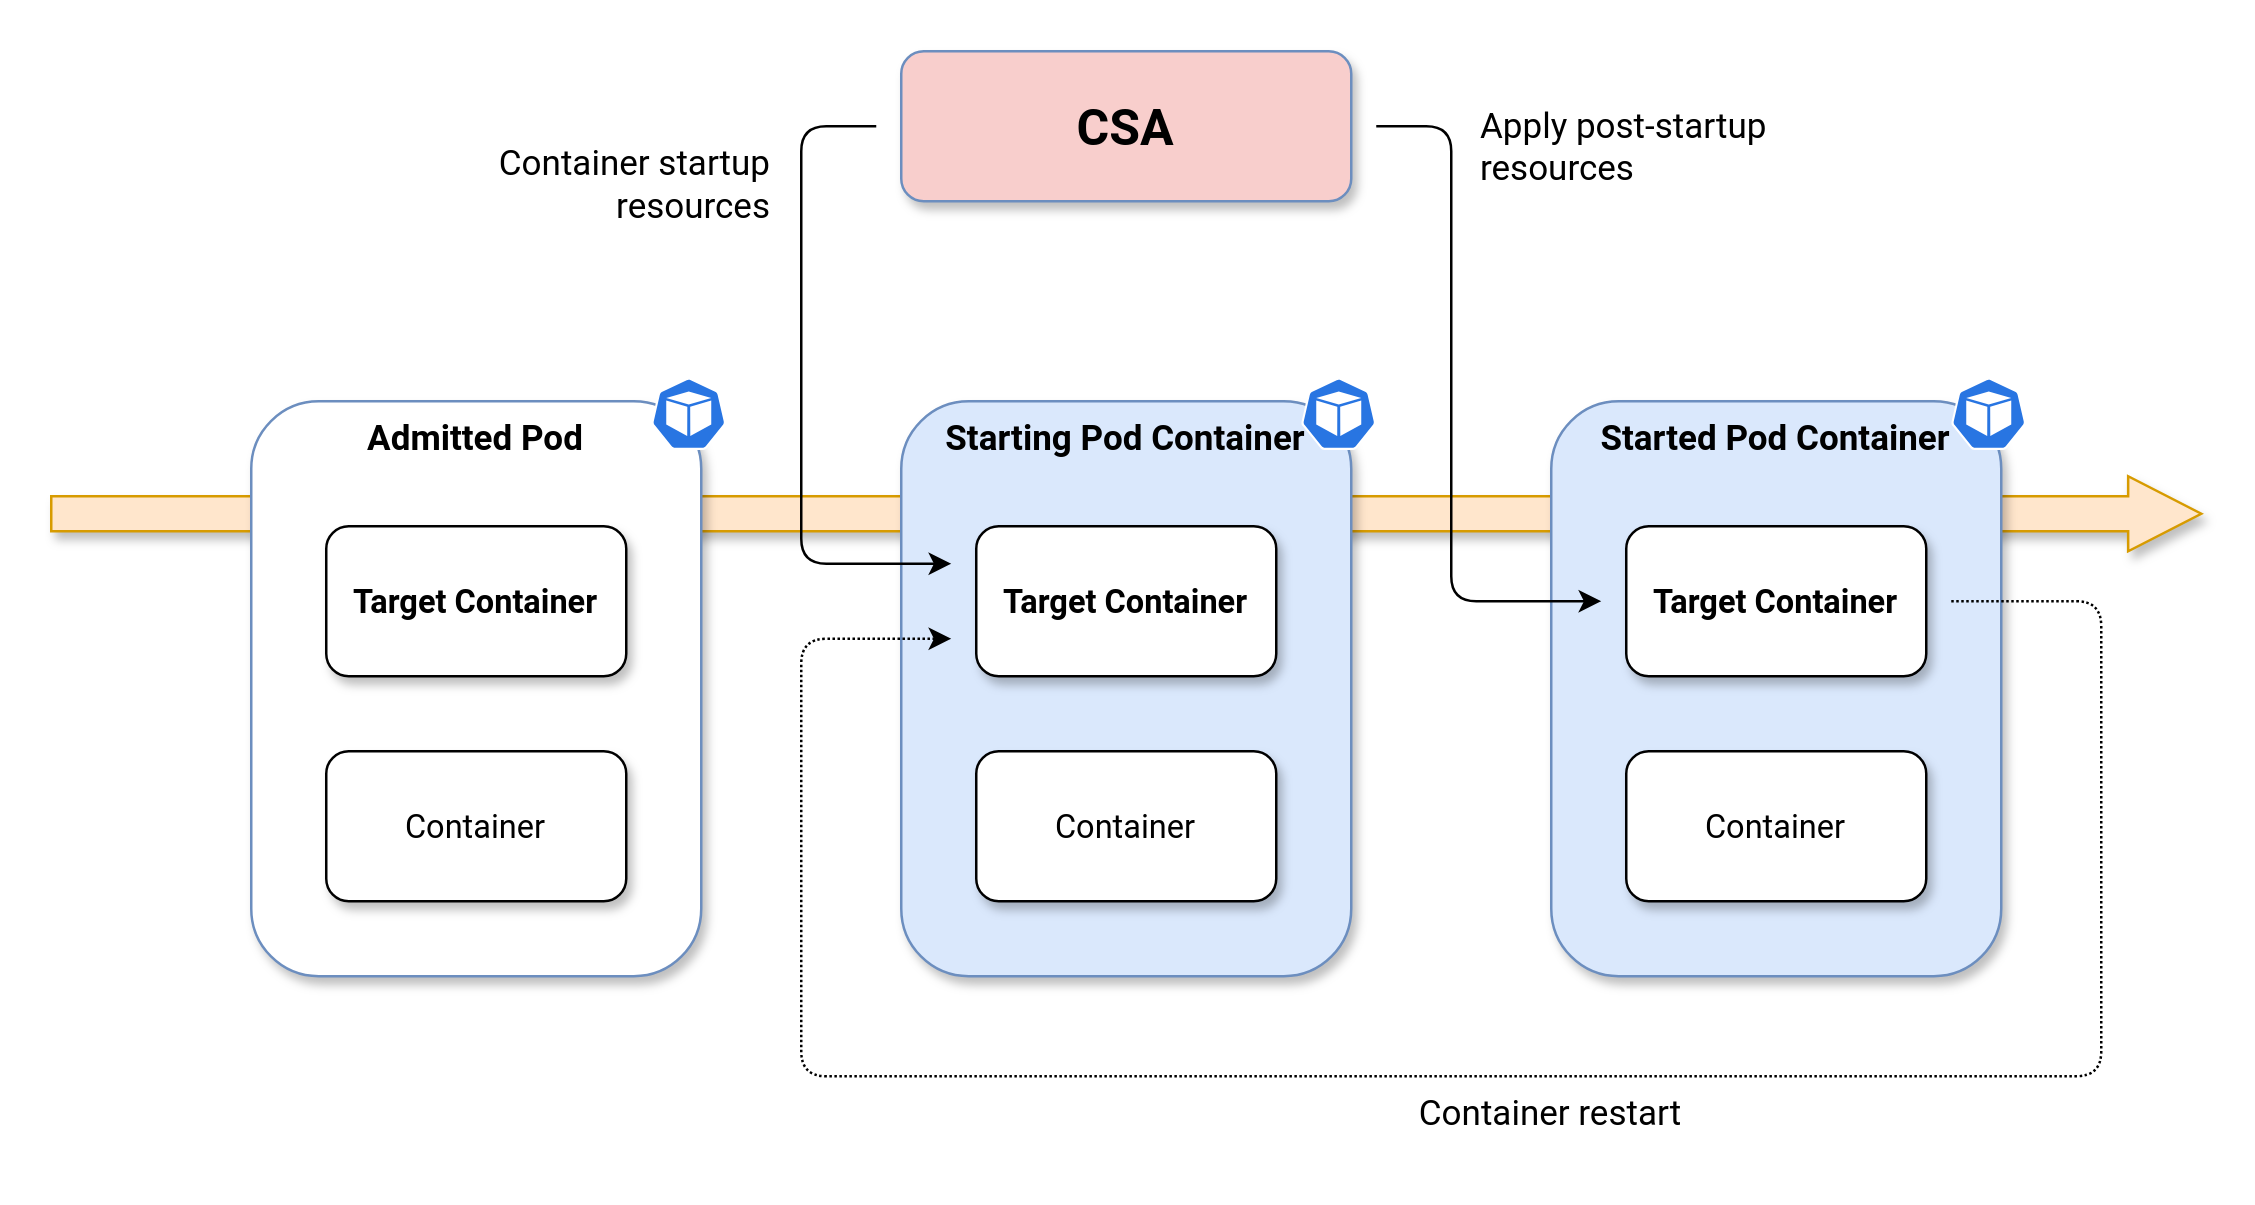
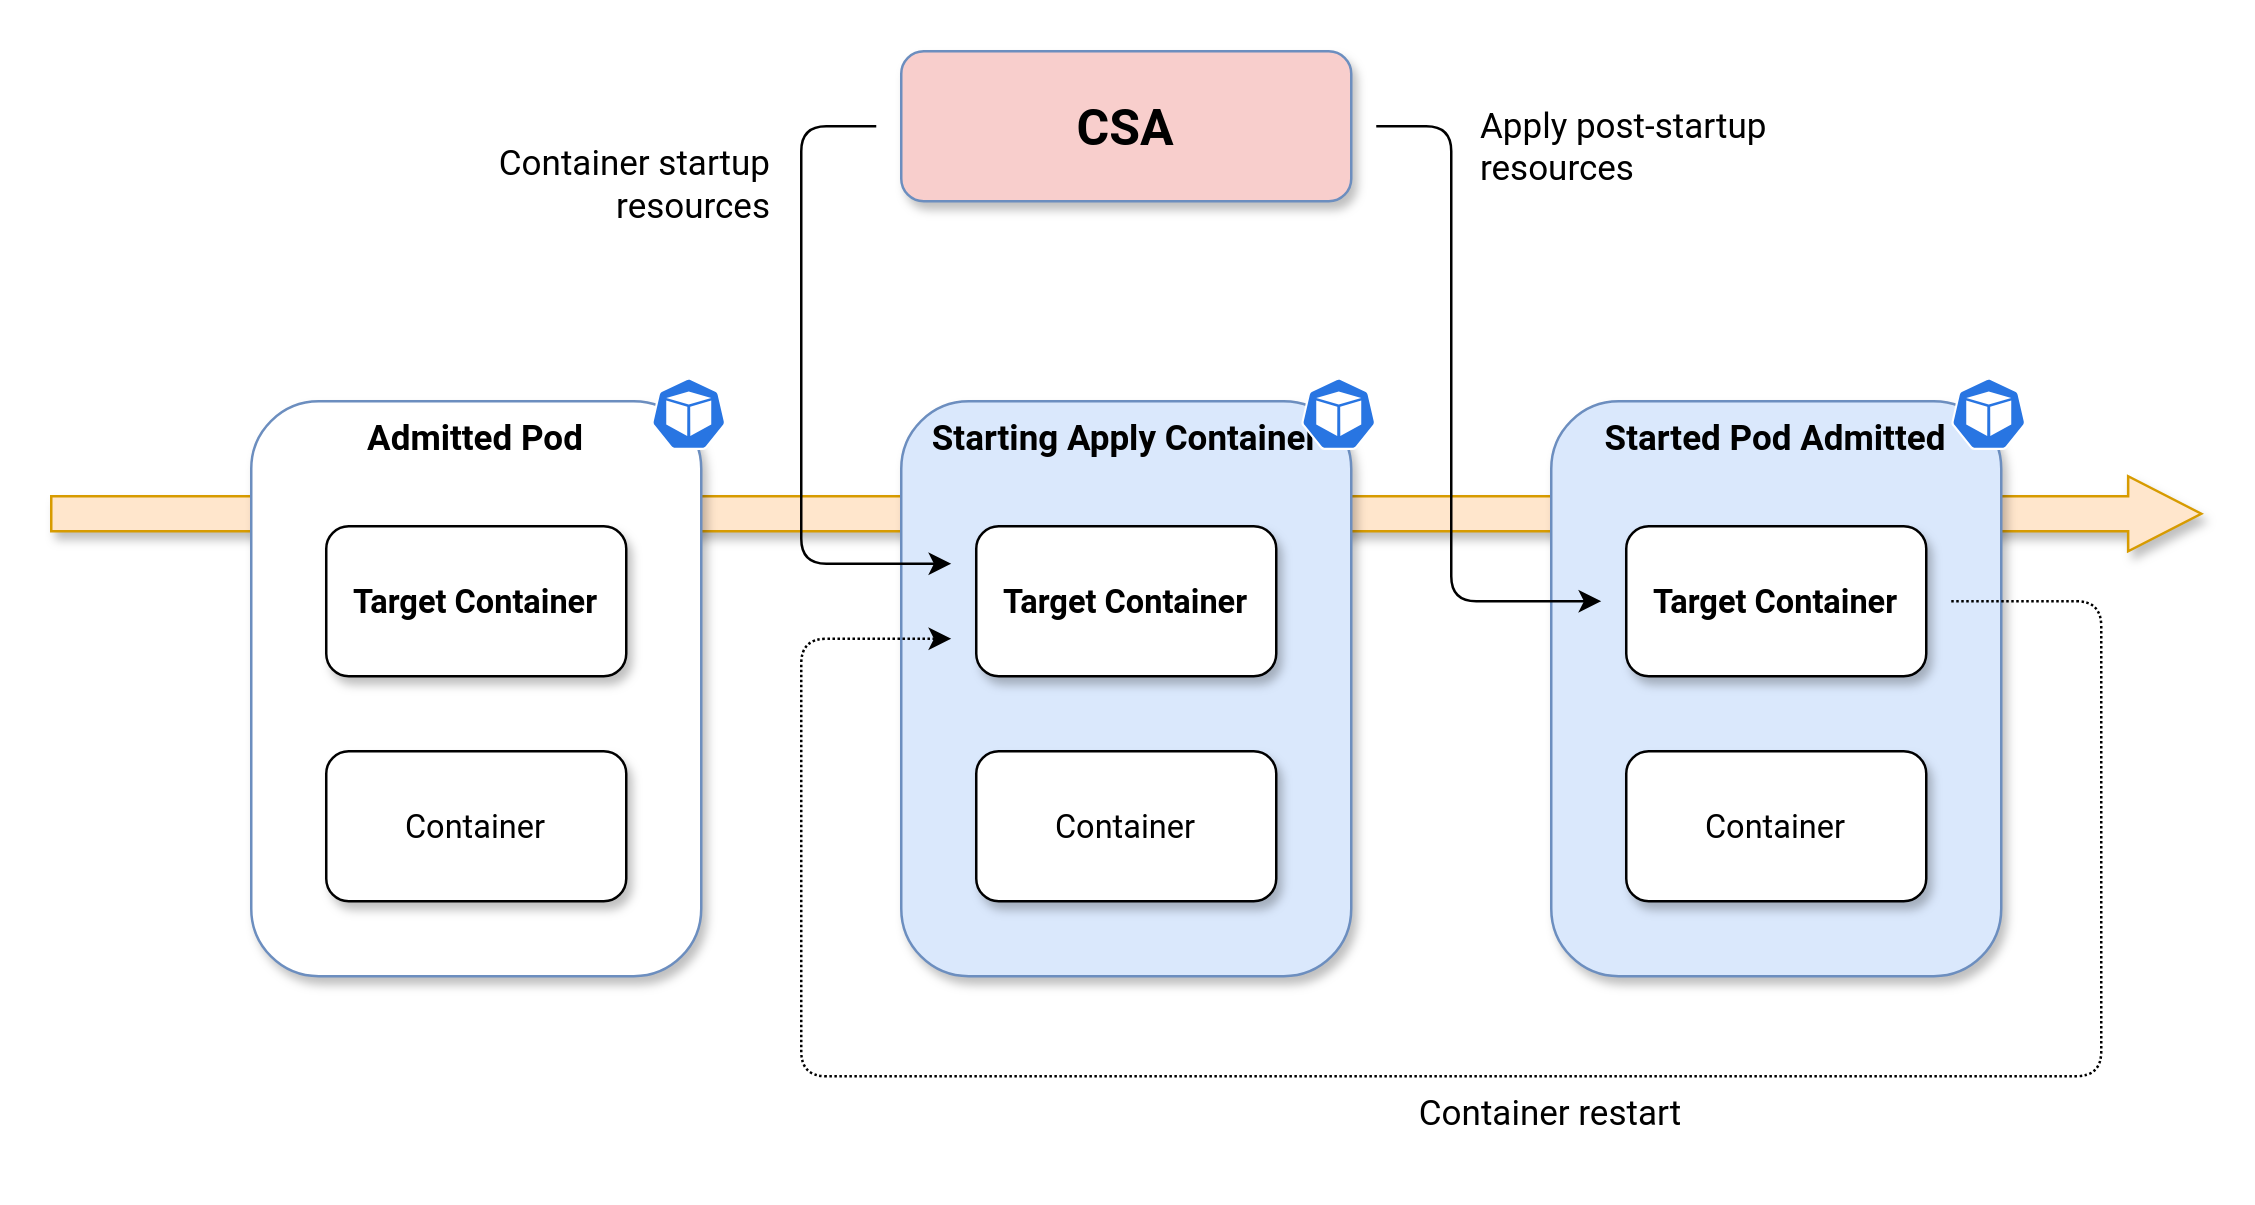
node "Starting Pod Container": label "Starting Pod Container" -> "Starting Apply Container"
node "Started Pod Container": label "Started Pod Container" -> "Started Pod Admitted"
